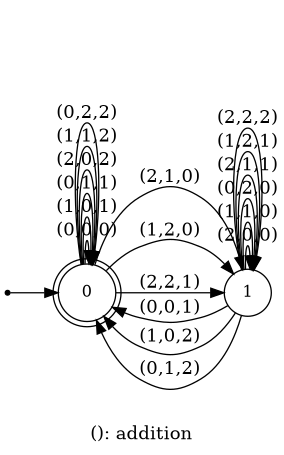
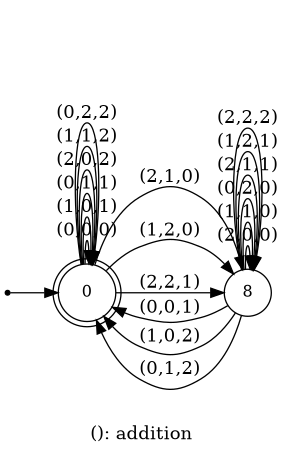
node "1": label "1" -> "8"
